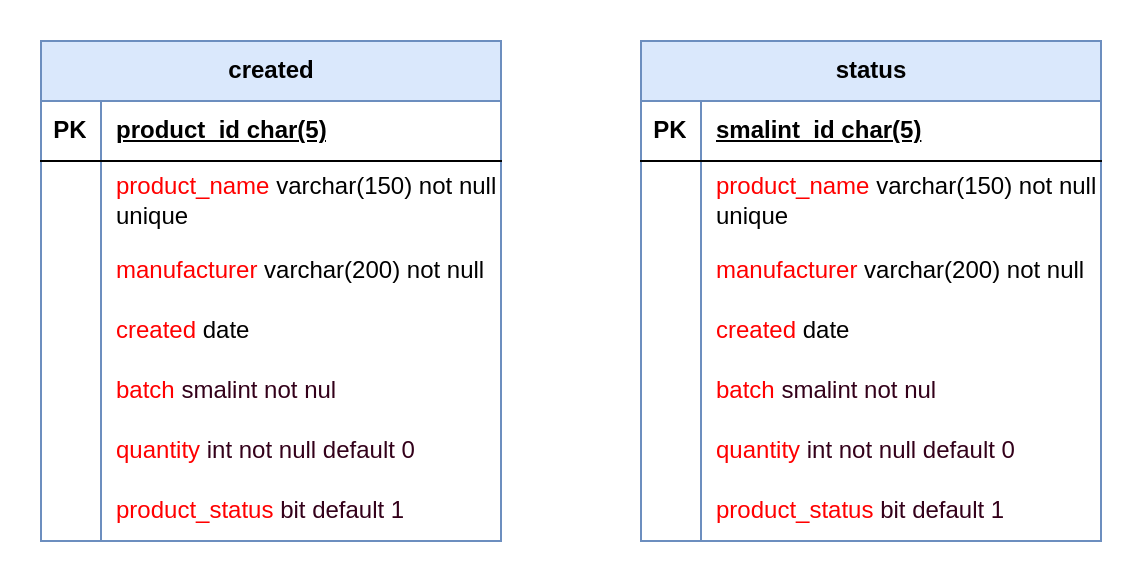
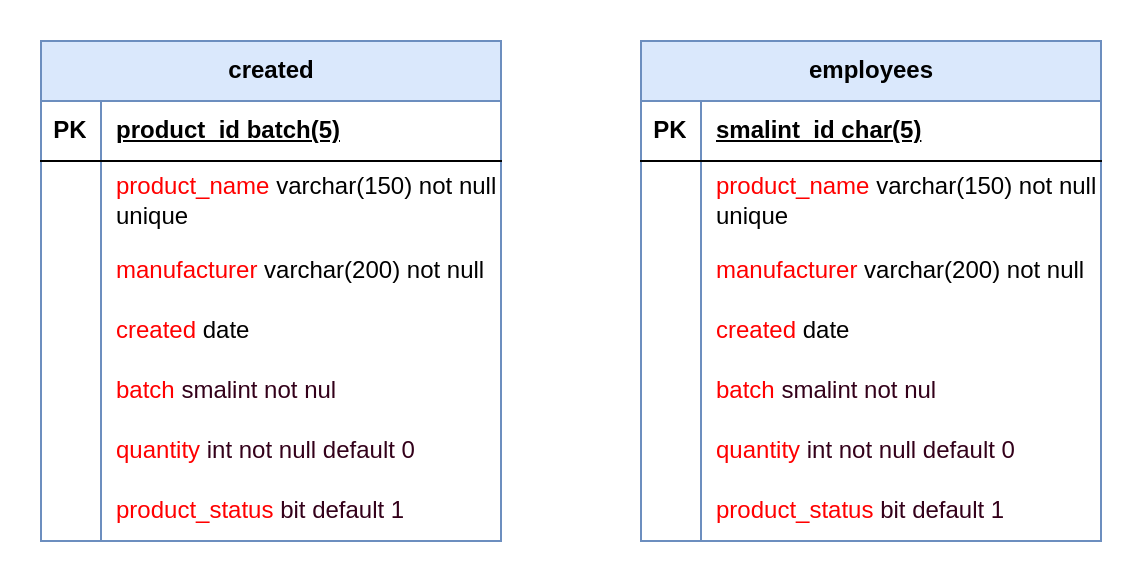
node "status": label "status" -> "employees"
node "product_id char(5)": label "product_id char(5)" -> "product_id batch(5)"
